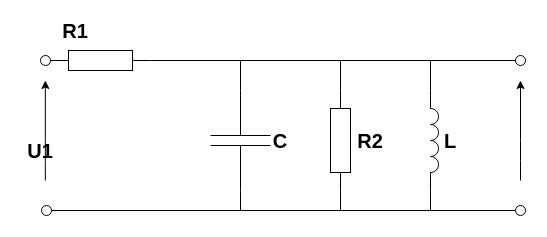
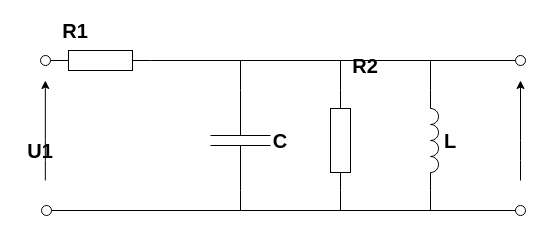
node "R2": moved (371, 141) -> (366, 66)
